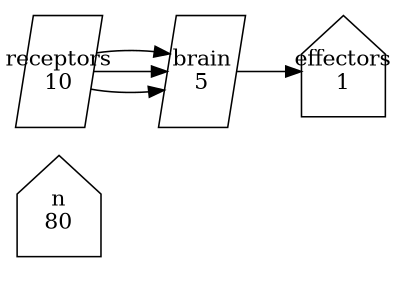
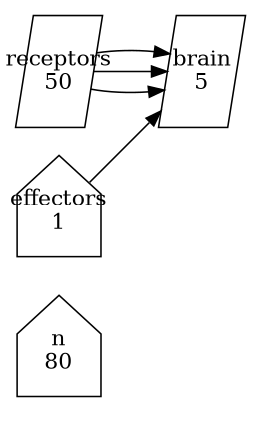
node "receptors 10": label "receptors 10" -> "receptors 50"
edge "brain 5" -> "effectors 1": reversed
